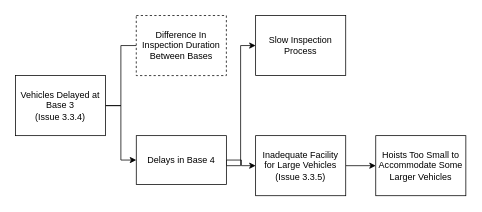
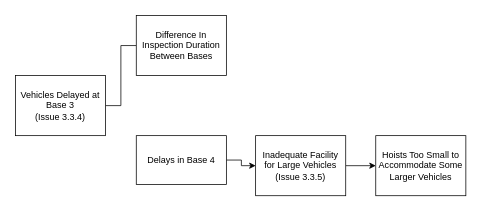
node "Difference In Inspection Duration Between Bases": style dashed -> solid
node "Slow Inspection Process": removed
edge "Delays in Base 4" -> "Slow Inspection Process": removed
edge "Vehicles Delayed at Base 3 (Issue 3.3.4)" -> "Delays in Base 4": removed
